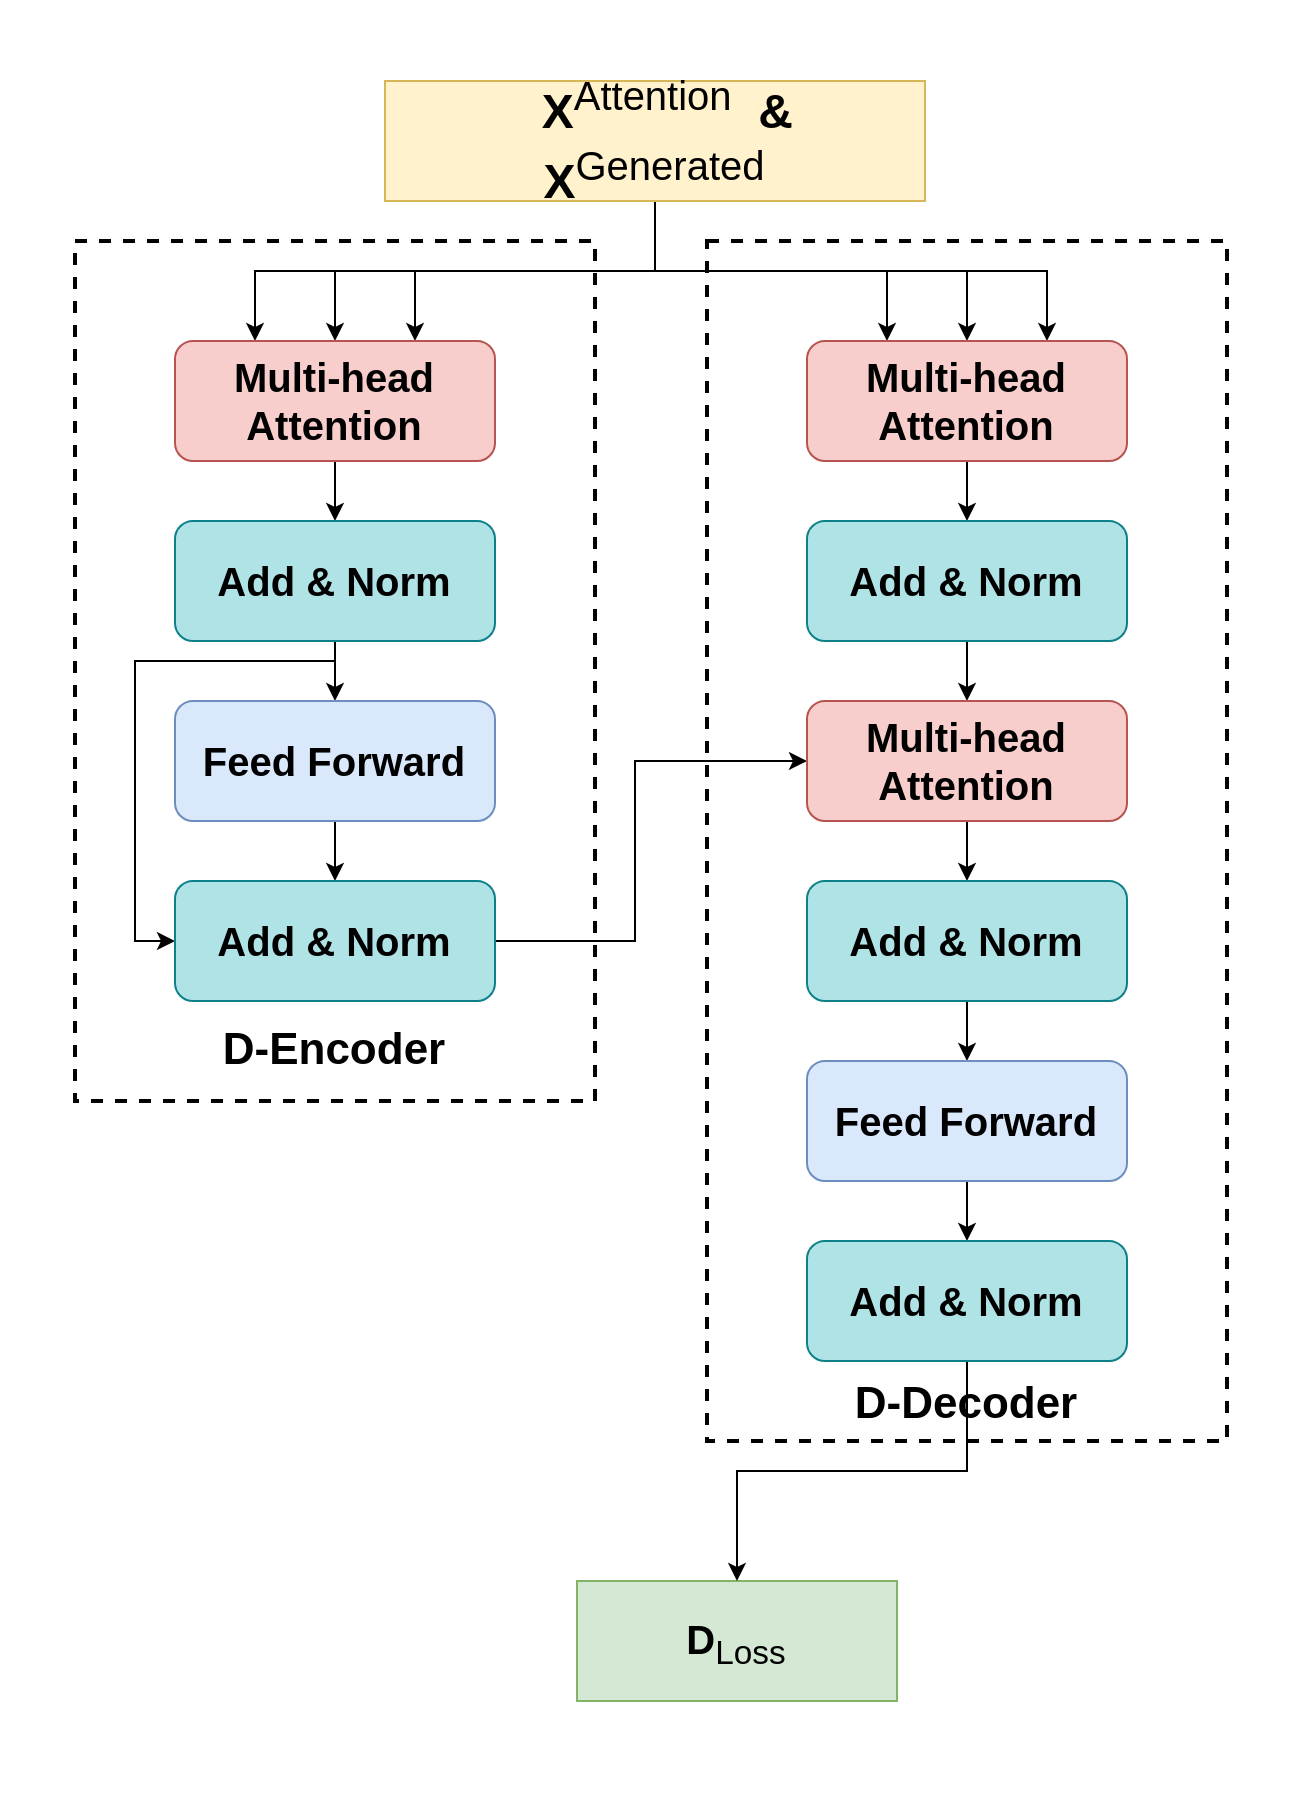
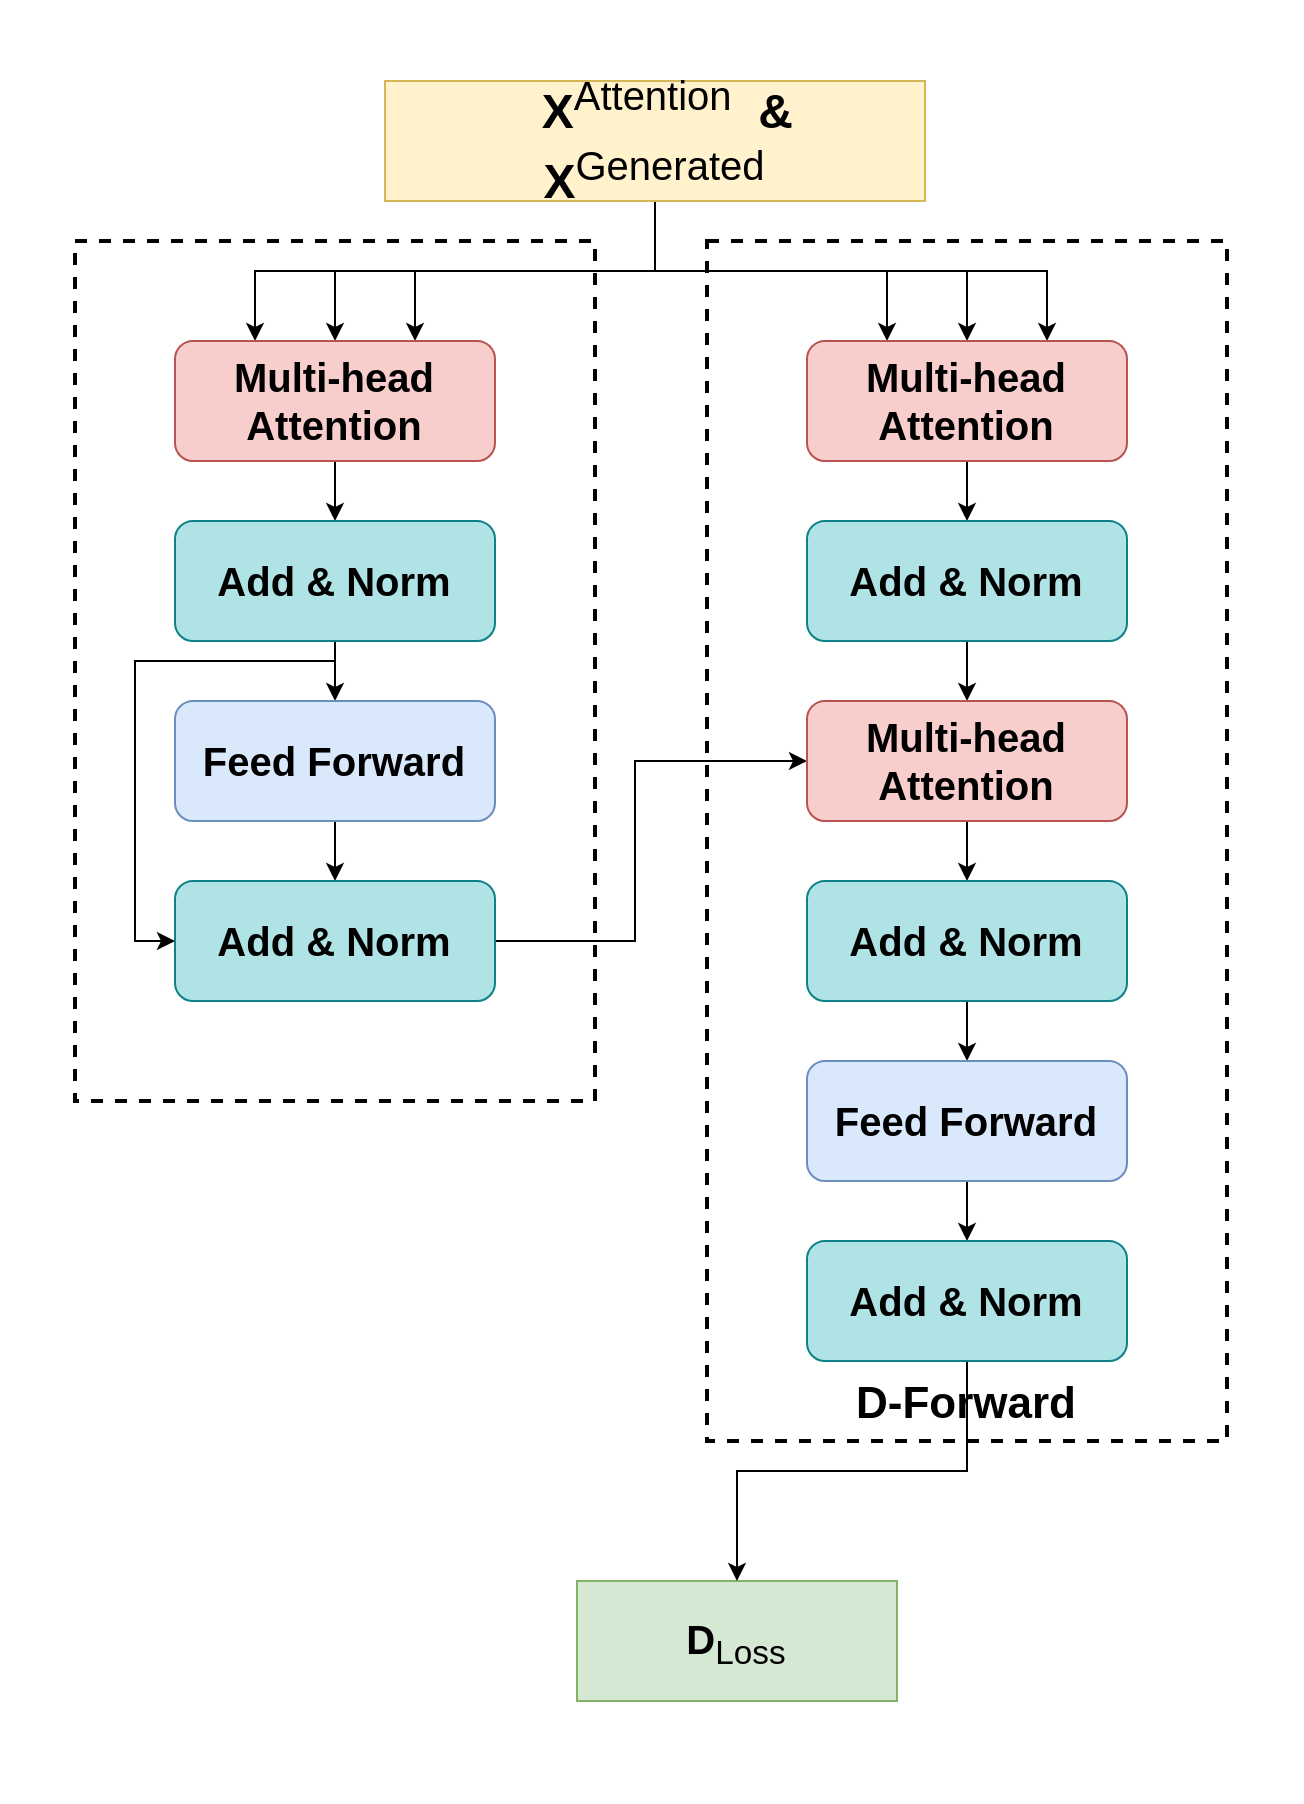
node "D-Encoder": removed
node "D-Decoder": label "D-Decoder" -> "D-Forward"
